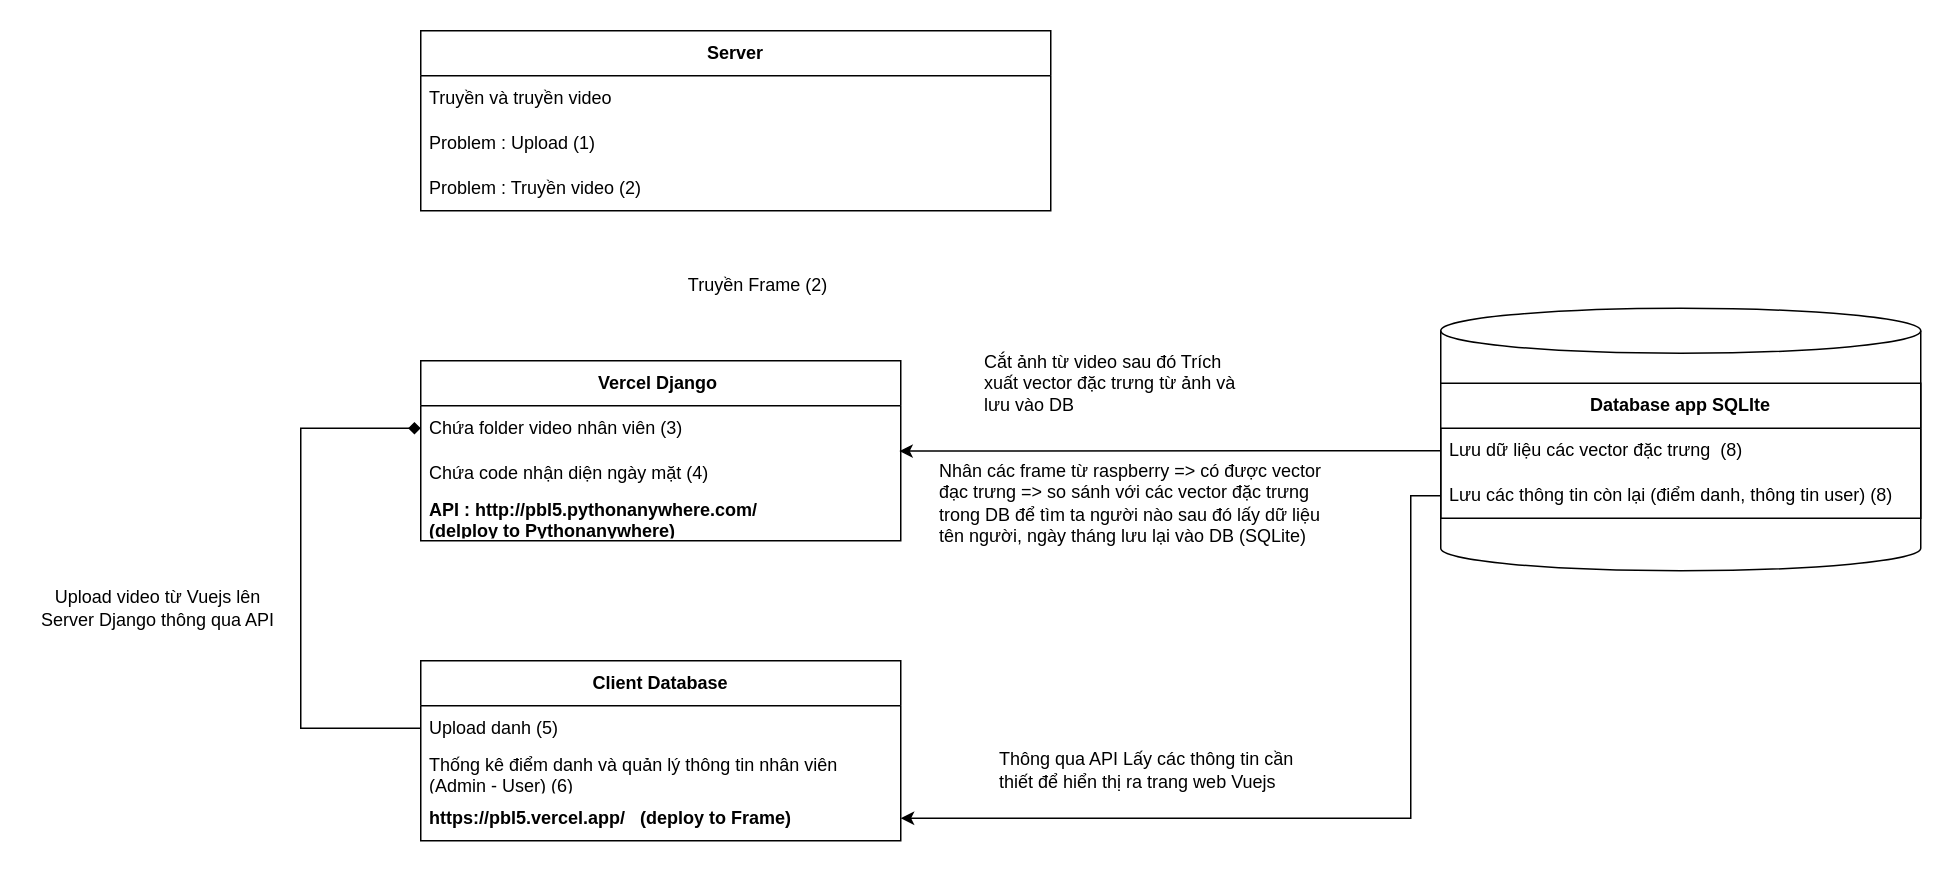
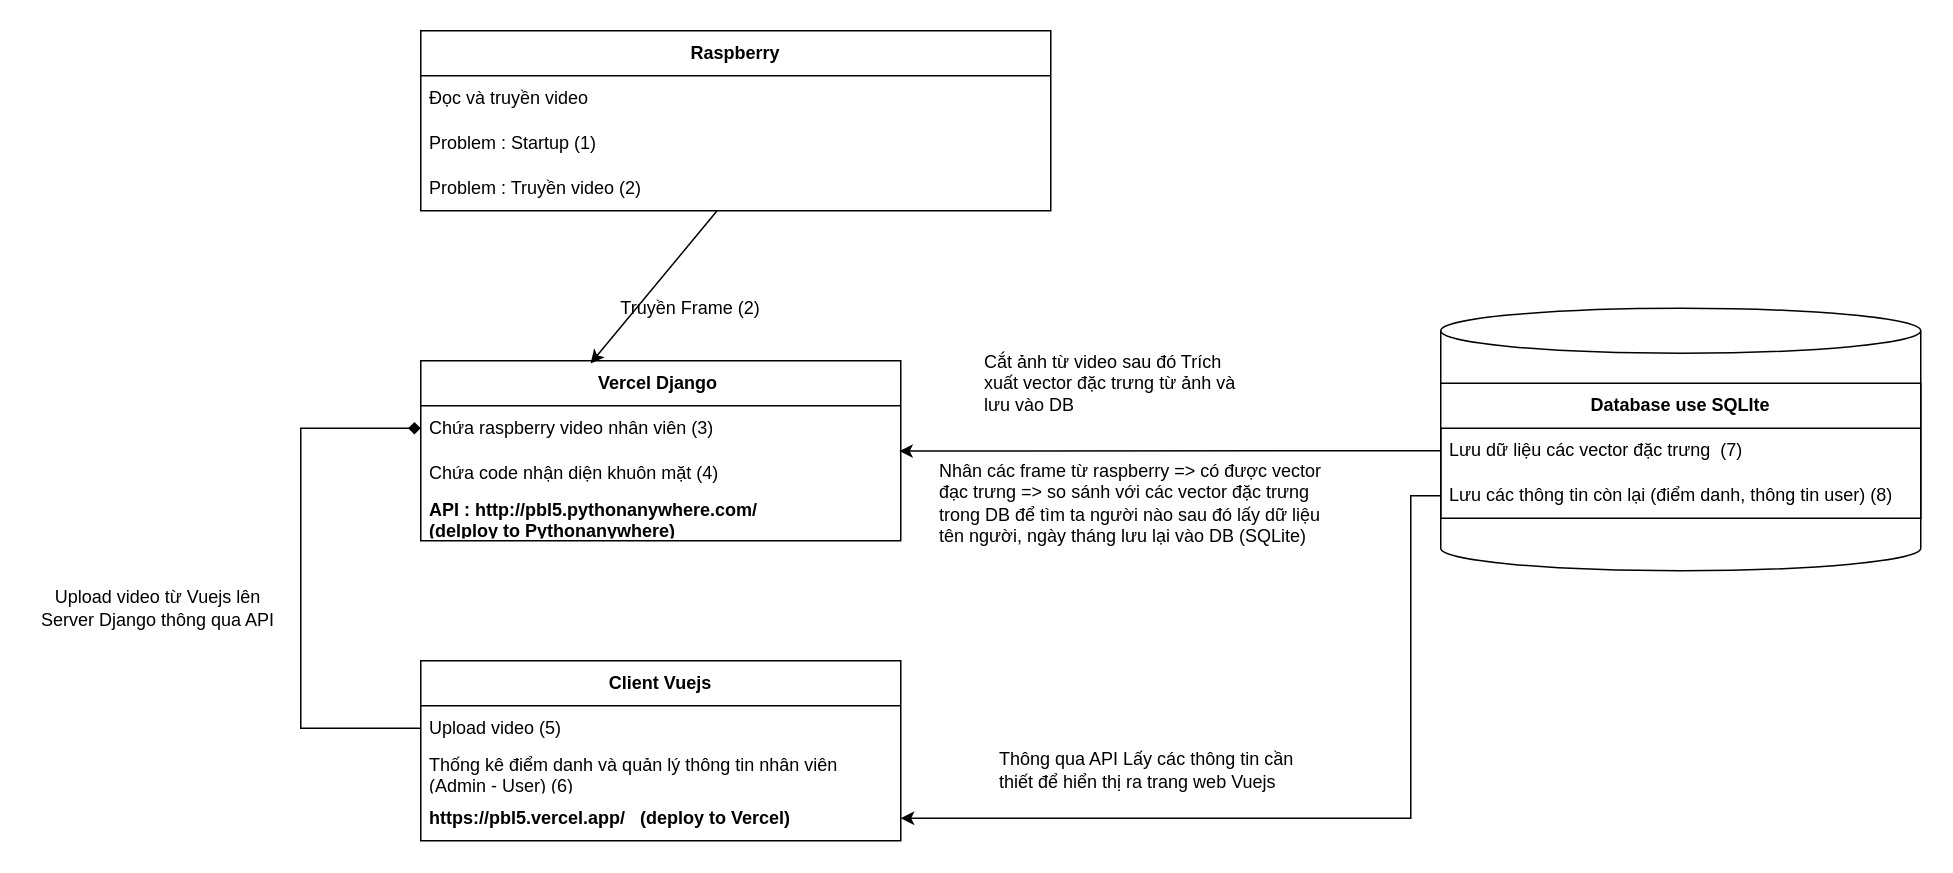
node "Server": label "Server" -> "Raspberry"
node "Truyền và truyền video": label "Truyền và truyền video" -> "Đọc và truyền video"
node "Problem : Upload (1)": label "Problem : Upload (1)" -> "Problem : Startup (1)"
edge "Problem : Truyền video (2)" -> "Vercel Django": added
node "Truyền Frame (2)": moved (758, 286) -> (691, 308)
node "Database app SQLIte": label "Database app SQLIte" -> "Database use SQLIte"
node "Chứa folder video nhân viên (3)": label "Chứa folder video nhân viên (3)" -> "Chứa raspberry video nhân viên (3)"
node "Lưu dữ liệu các vector đặc trưng (8)": label "Lưu dữ liệu các vector đặc trưng (8)" -> "Lưu dữ liệu các vector đặc trưng (7)"
node "Chứa code nhận diện ngày mặt (4)": label "Chứa code nhận diện ngày mặt (4)" -> "Chứa code nhận diện khuôn mặt (4)"
node "Client Database": label "Client Database" -> "Client Vuejs"
node "Upload danh (5)": label "Upload danh (5)" -> "Upload video (5)"
node "https://pbl5.vercel.app/ (deploy to Frame)": label "https://pbl5.vercel.app/ (deploy to Frame)" -> "https://pbl5.vercel.app/ (deploy to Vercel)"
